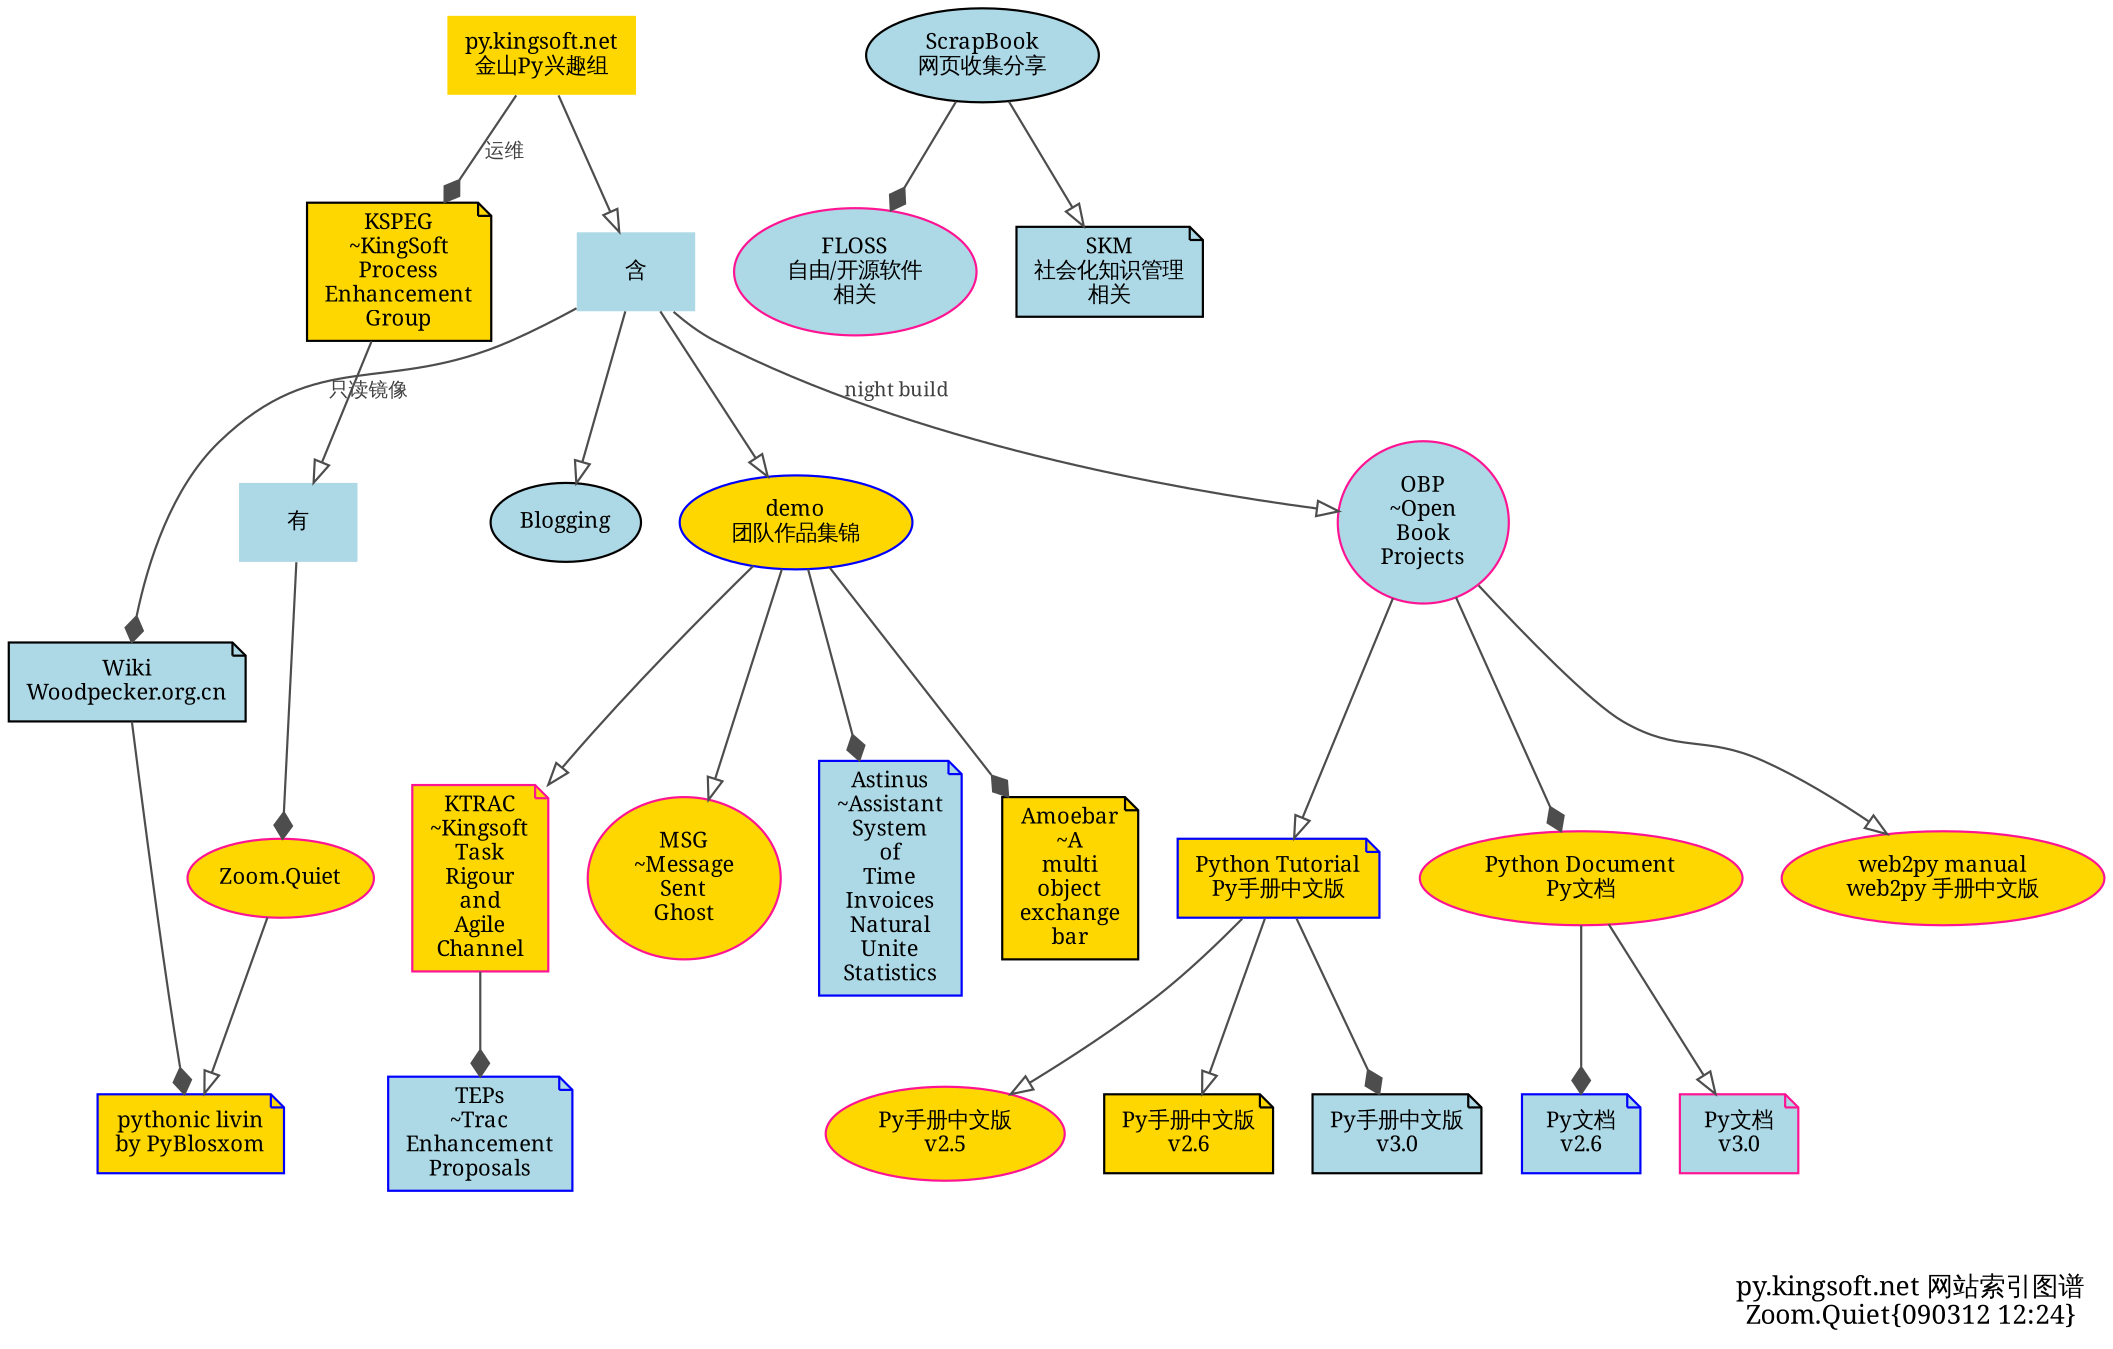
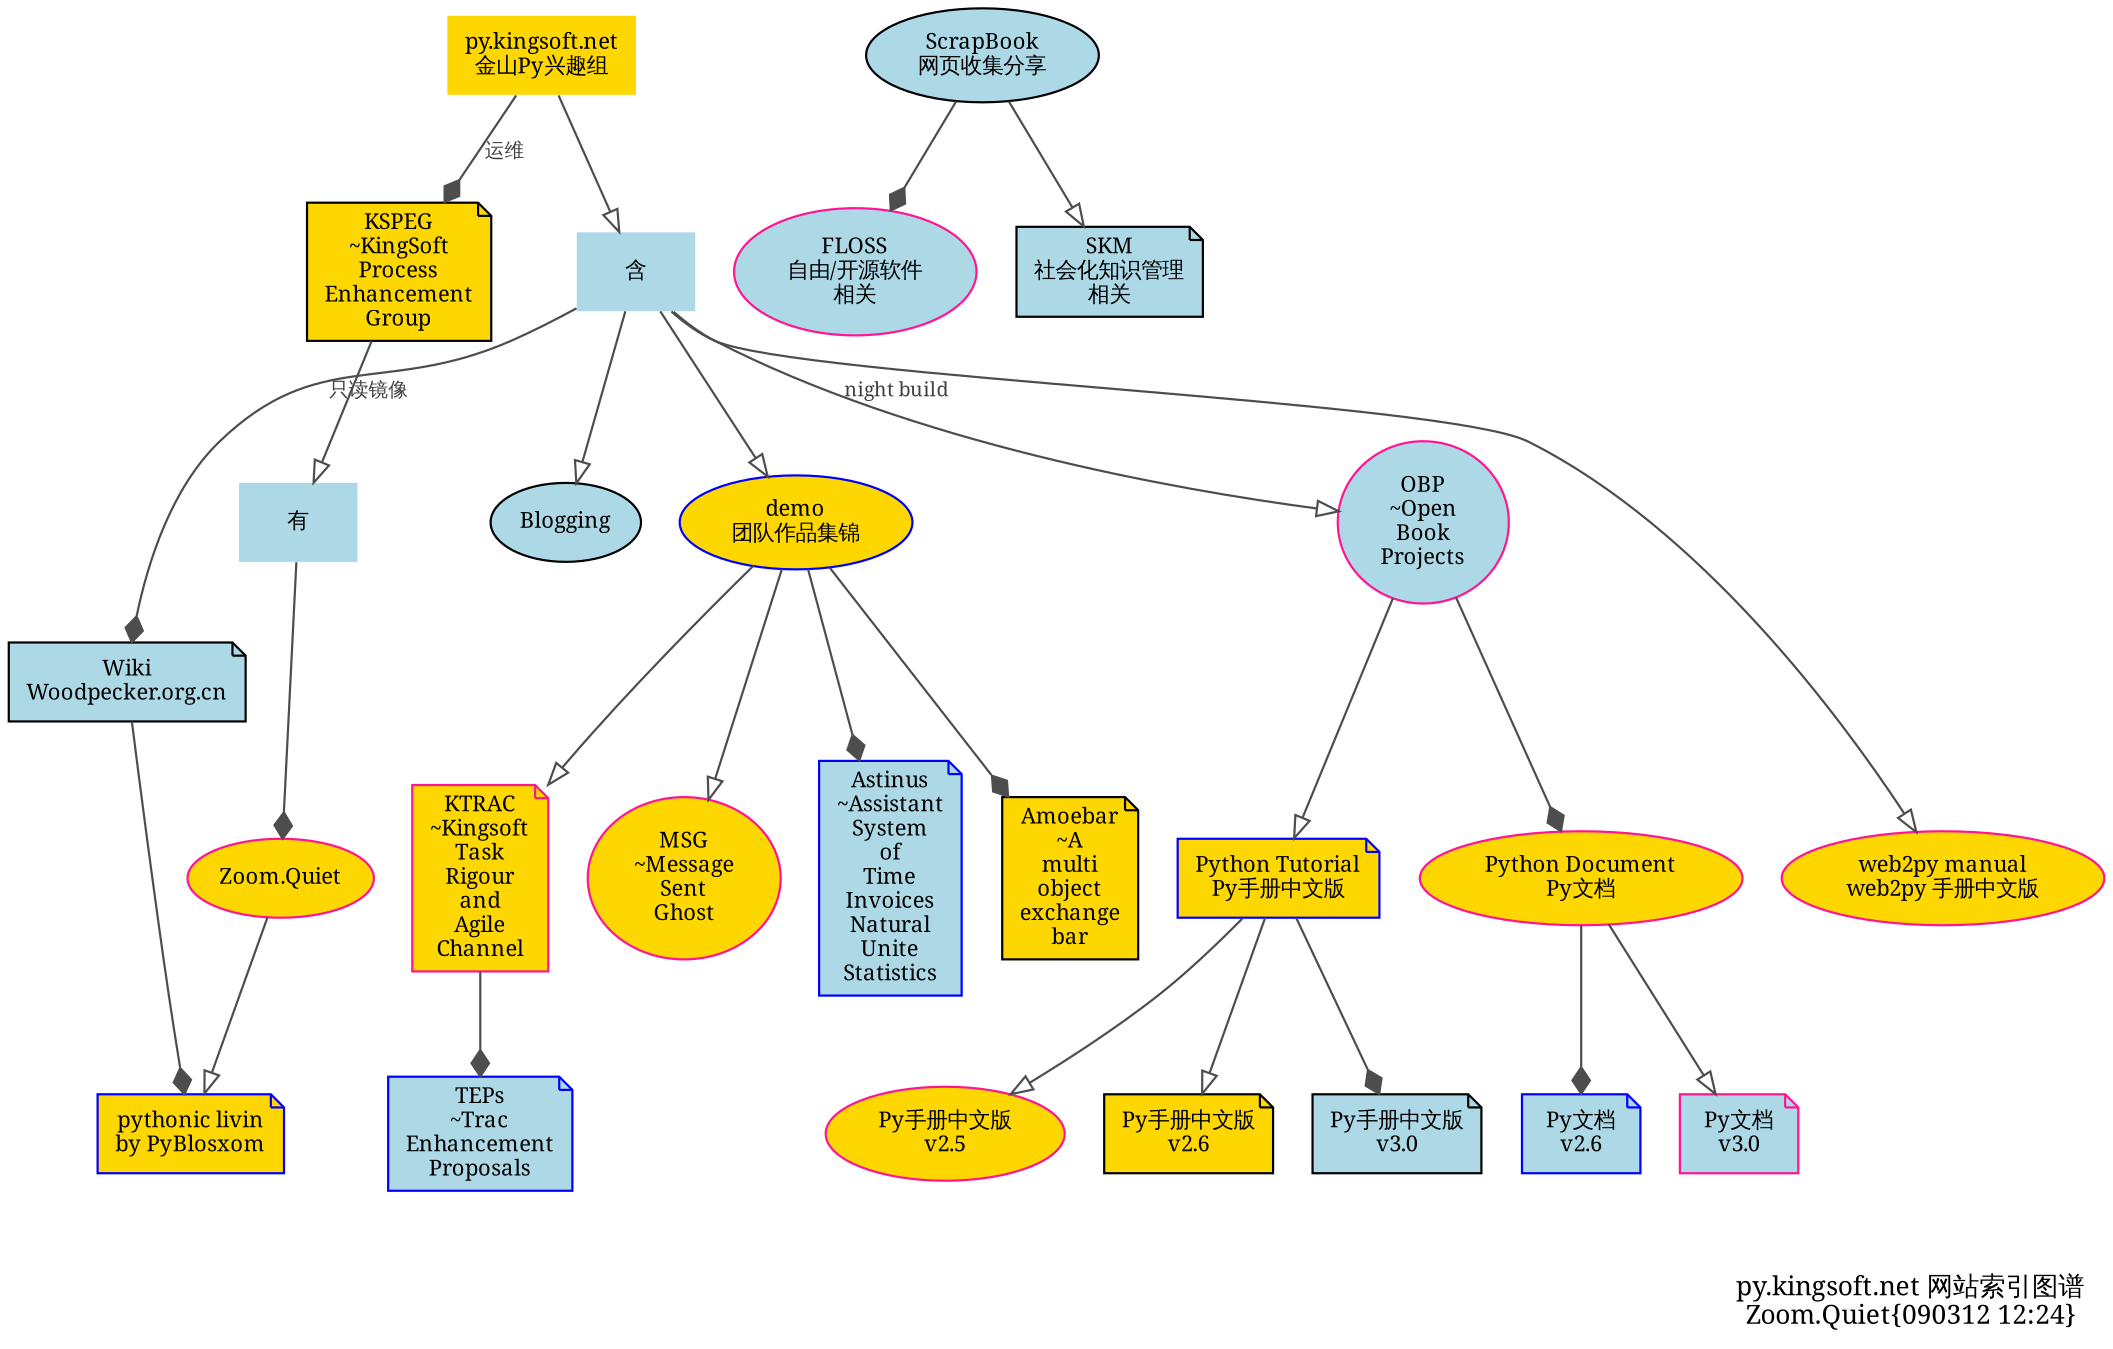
edge "OBP ~Open Book Projects" -> "web2py manual web2py 手册中文版": now "含" -> "web2py manual web2py 手册中文版"
